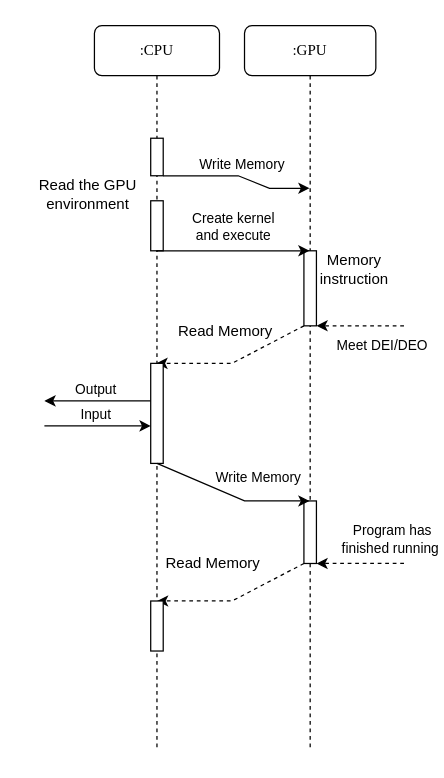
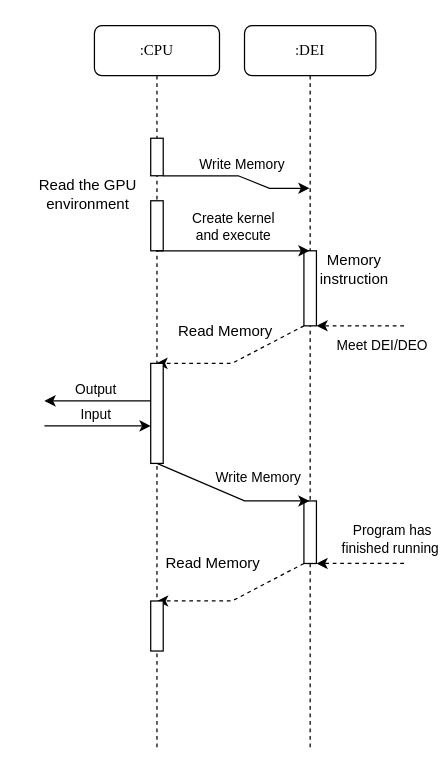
node ":GPU": label ":GPU" -> ":DEI"
